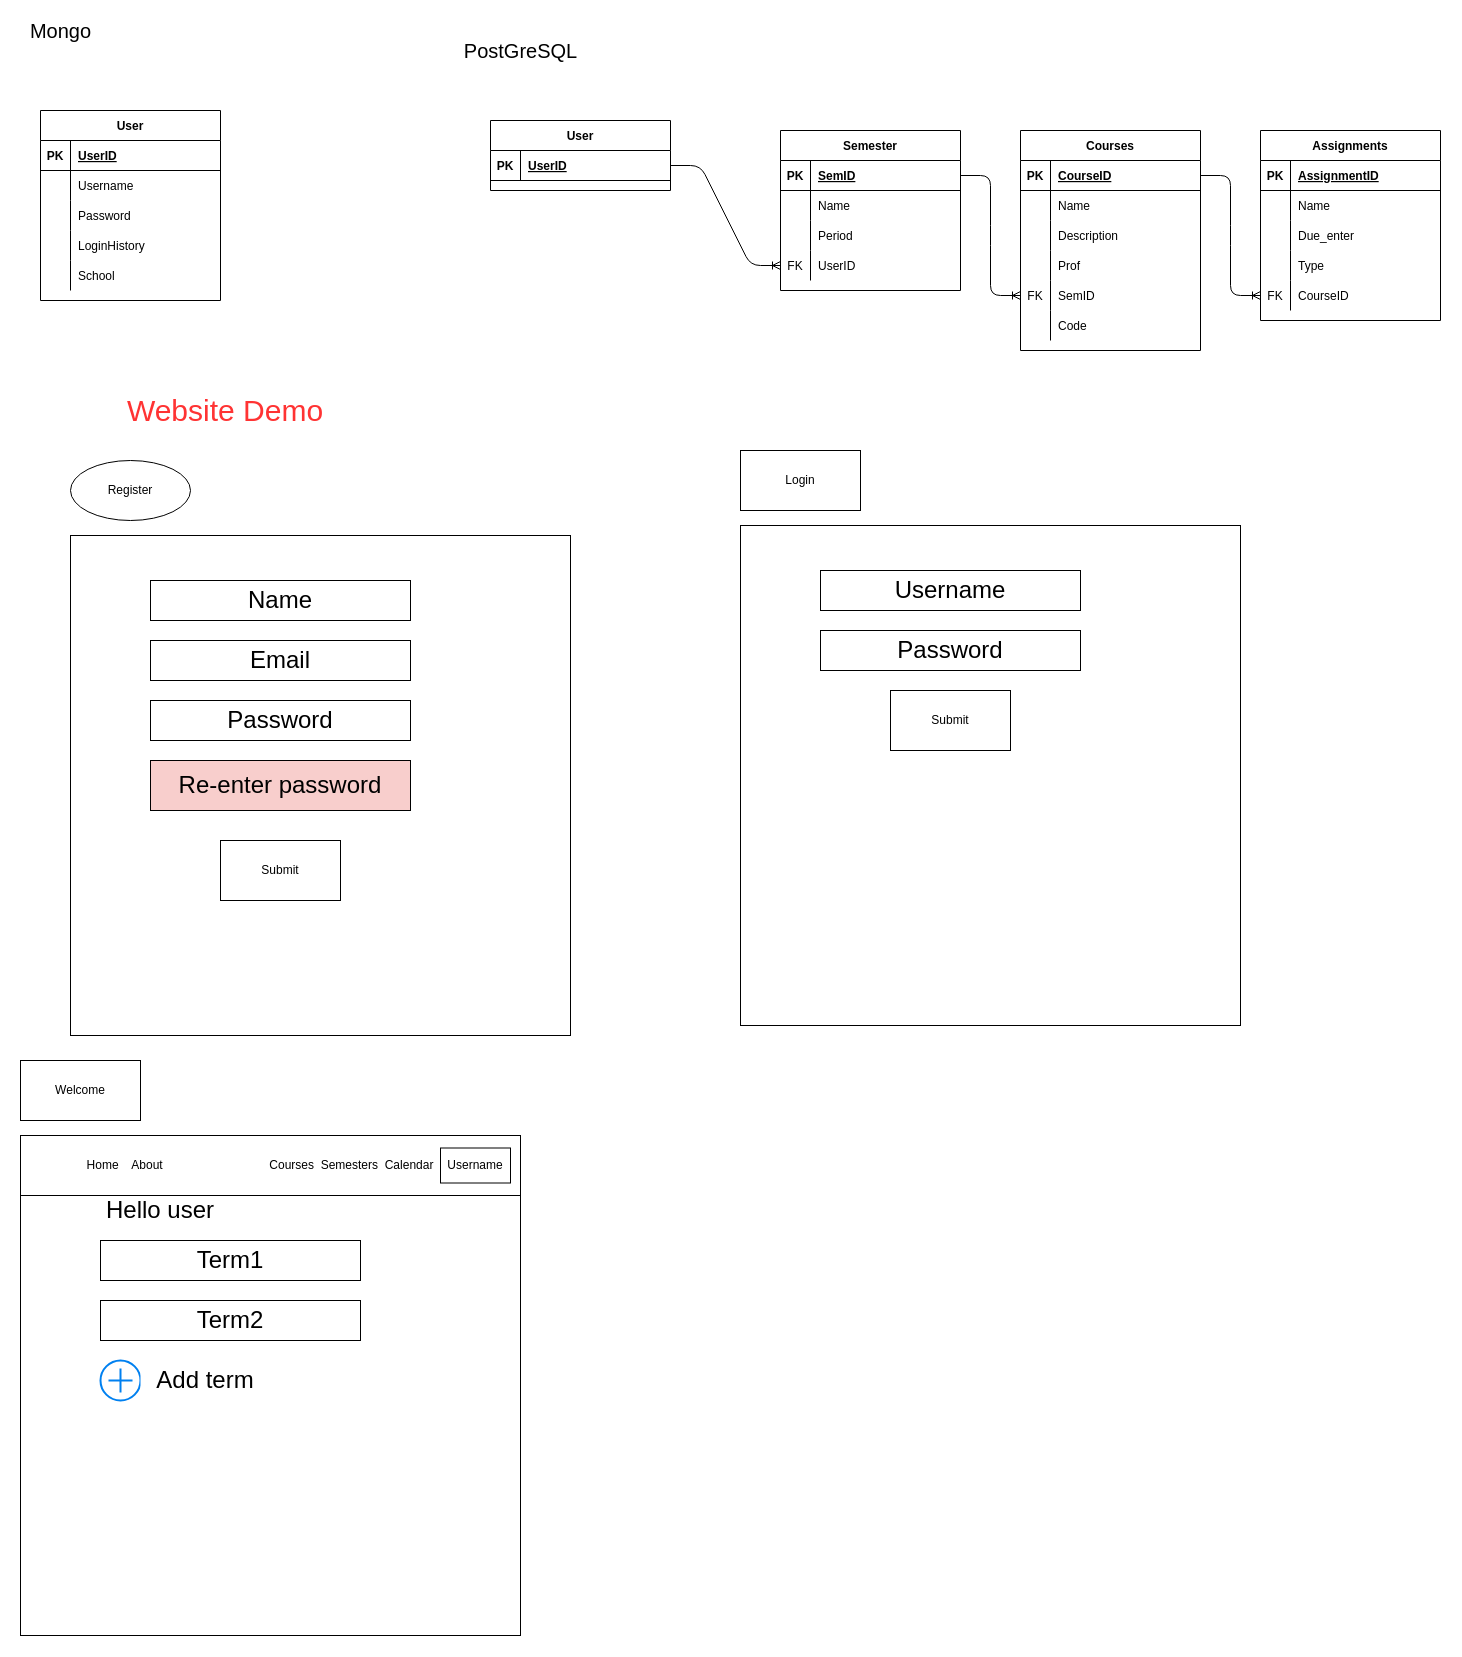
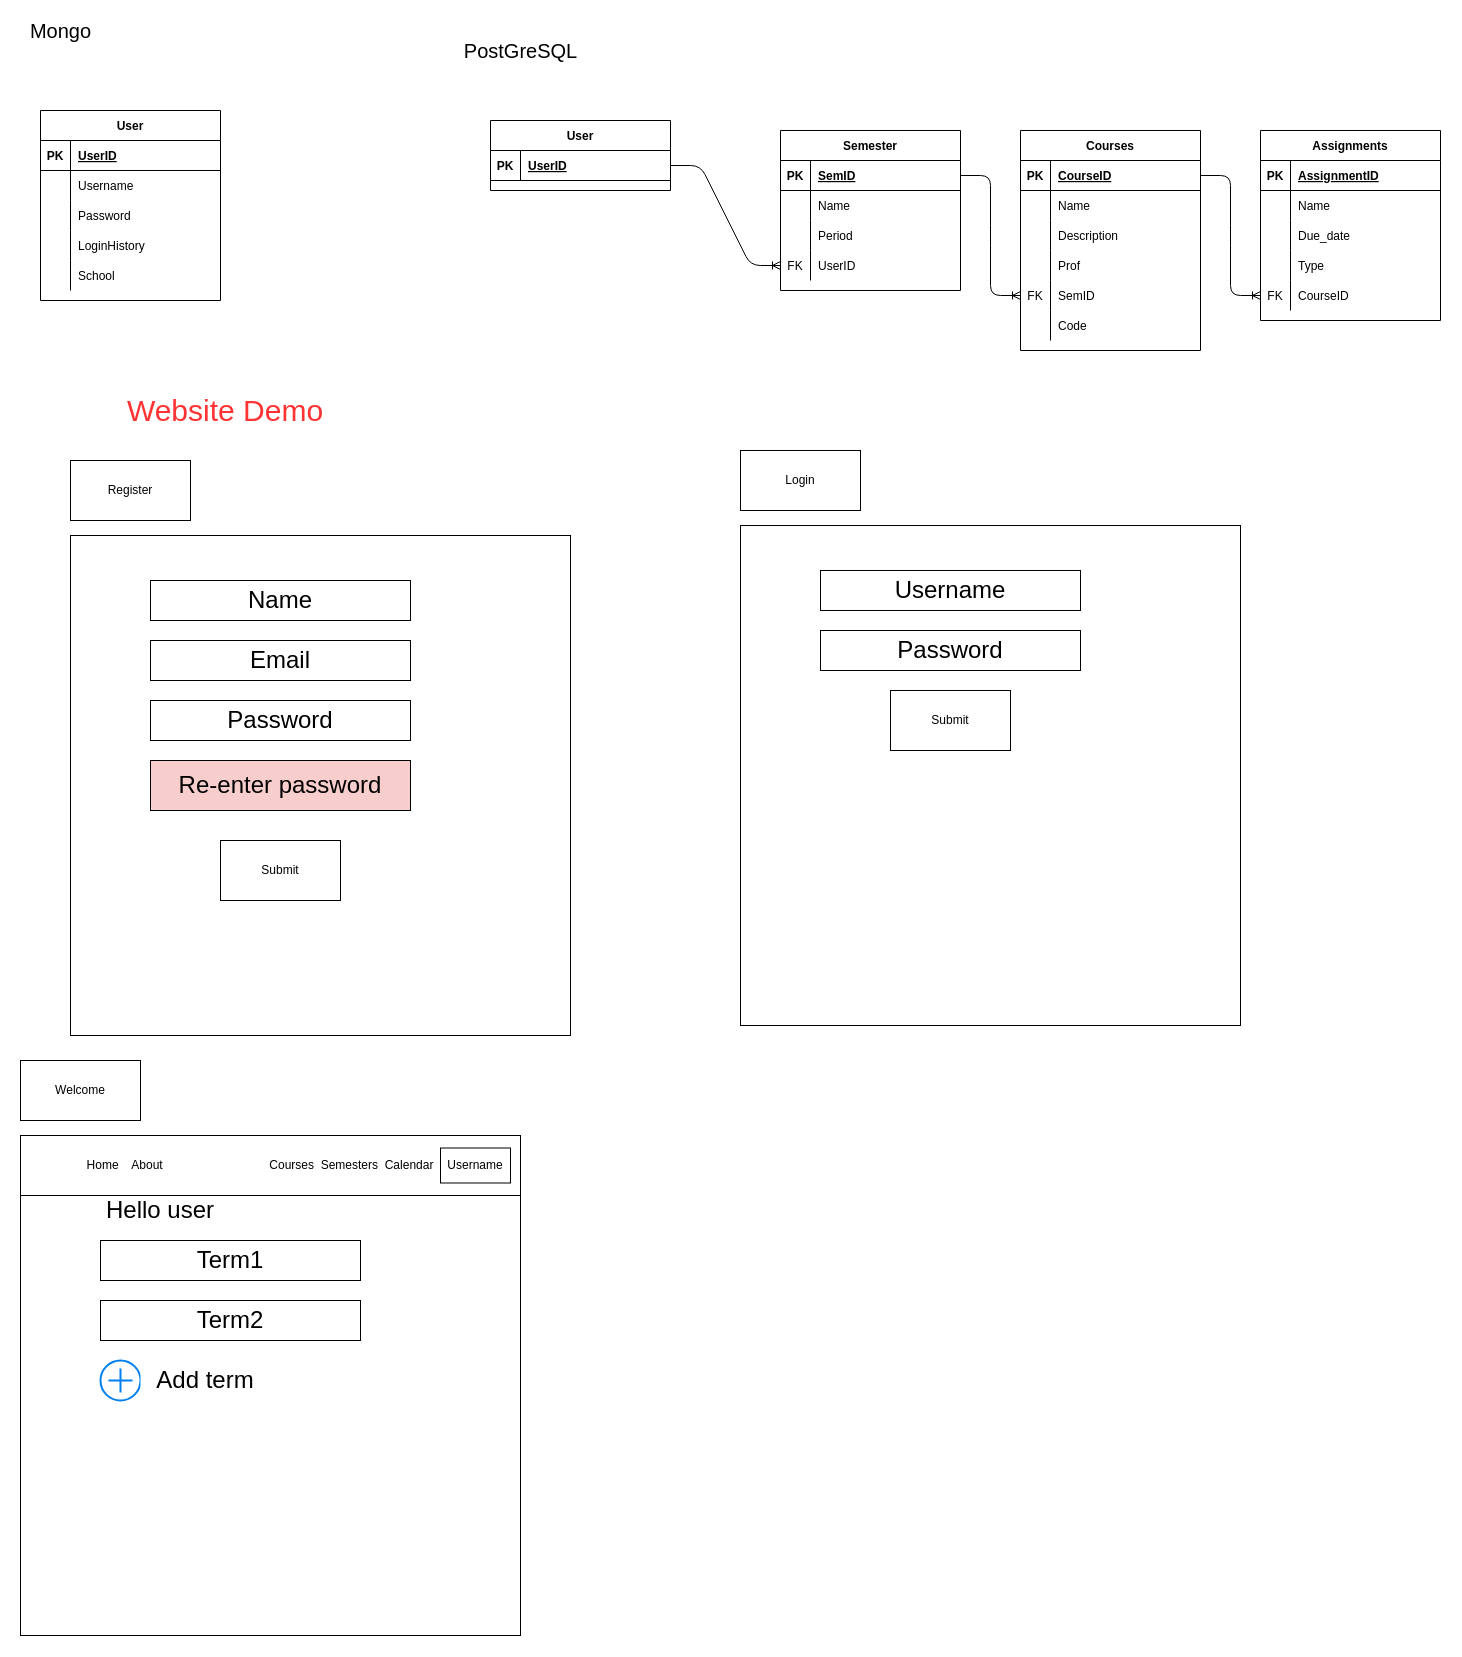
node "Due_enter": label "Due_enter" -> "Due_date"
node "Register": shape ellipse -> rectangle
